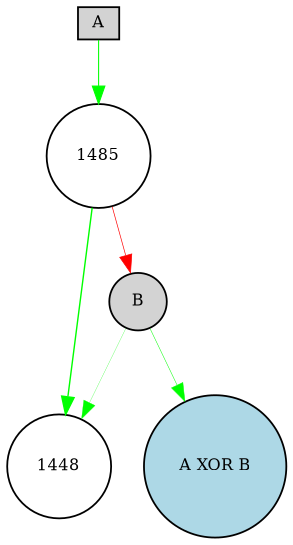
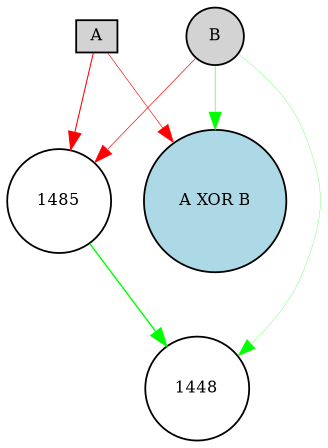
edge "A" -> "1485": color green -> red
edge "A" -> "A XOR B": added
edge "1485" -> "B": reversed
